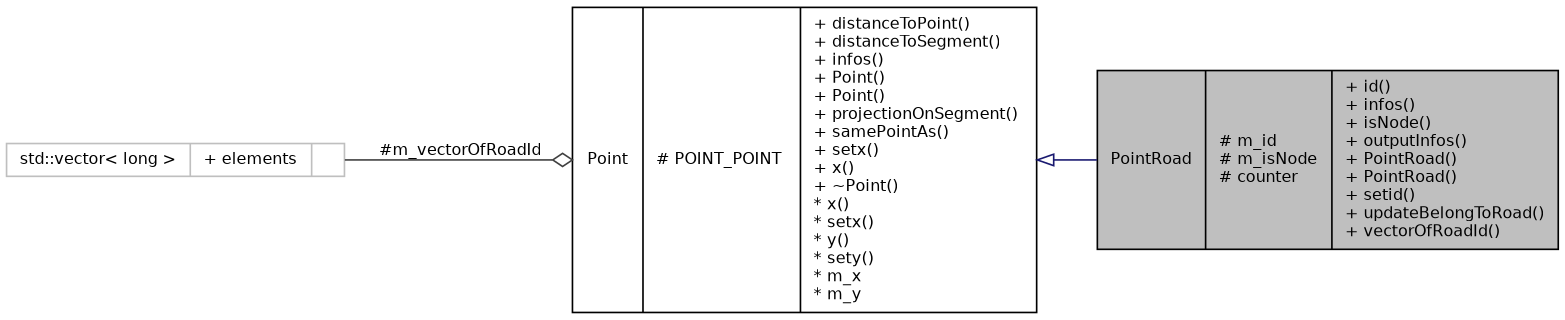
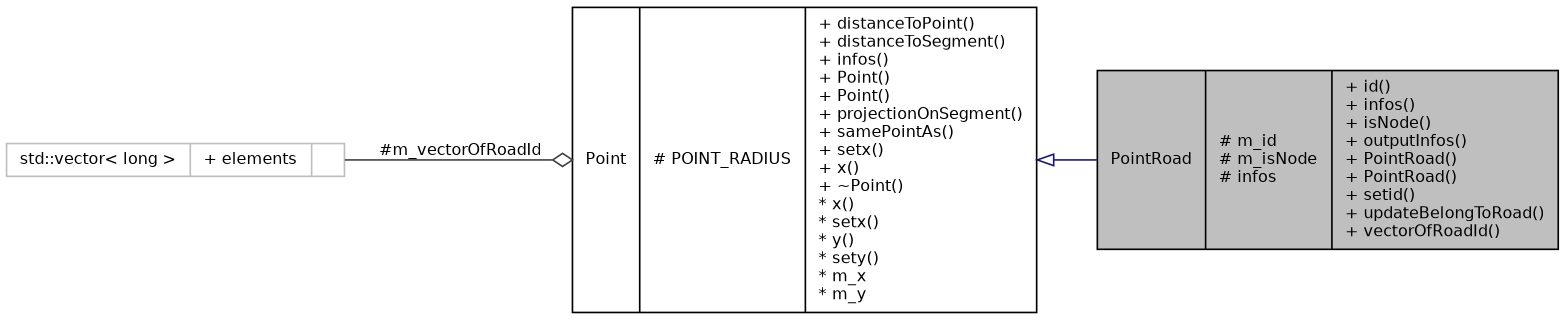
node "Point": text "# POINT_POINT" -> "# POINT_RADIUS"
node "PointRoad": text "# counter" -> "# infos"
